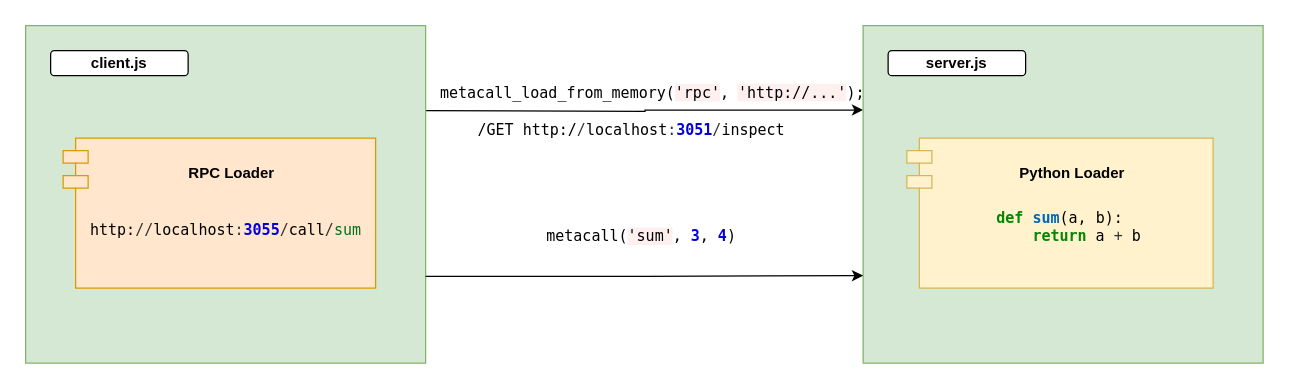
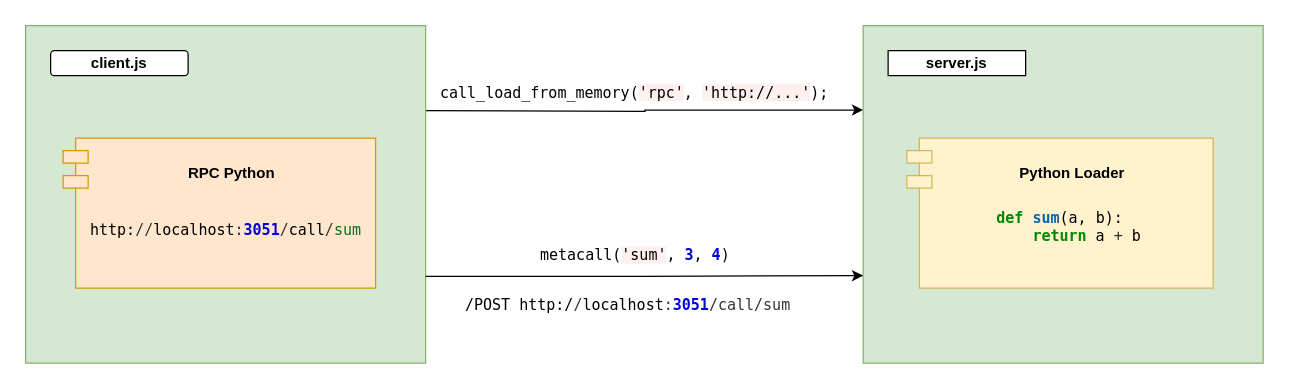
node "server.js": shape rounded rectangle -> rectangle
node "metacall_load_from_memory('rpc', 'http://...');": label "metacall_load_from_memory('rpc', 'http://...');" -> "call_load_from_memory('rpc', 'http://...');"
node "/GET http://localhost:3051/inspect": removed
node "RPC Loader": label "RPC Loader" -> "RPC Python"
node "http://localhost:3055/call/sum": label "http://localhost:3055/call/sum" -> "http://localhost:3051/call/sum"
node "metacall('sum', 3, 4)": moved (638, 238) -> (632, 257)
node "/POST http://localhost:3051/call/sum": added
